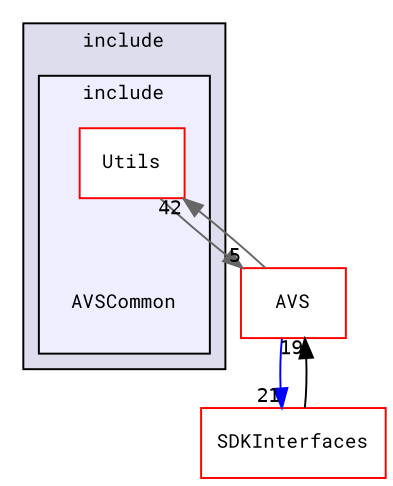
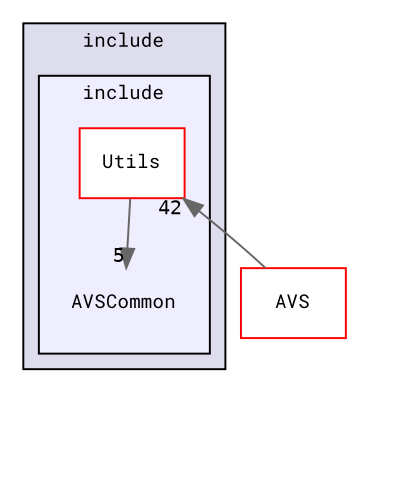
edge "Utils" -> "AVS": now "Utils" -> "AVSCommon"
node "SDKInterfaces": removed
